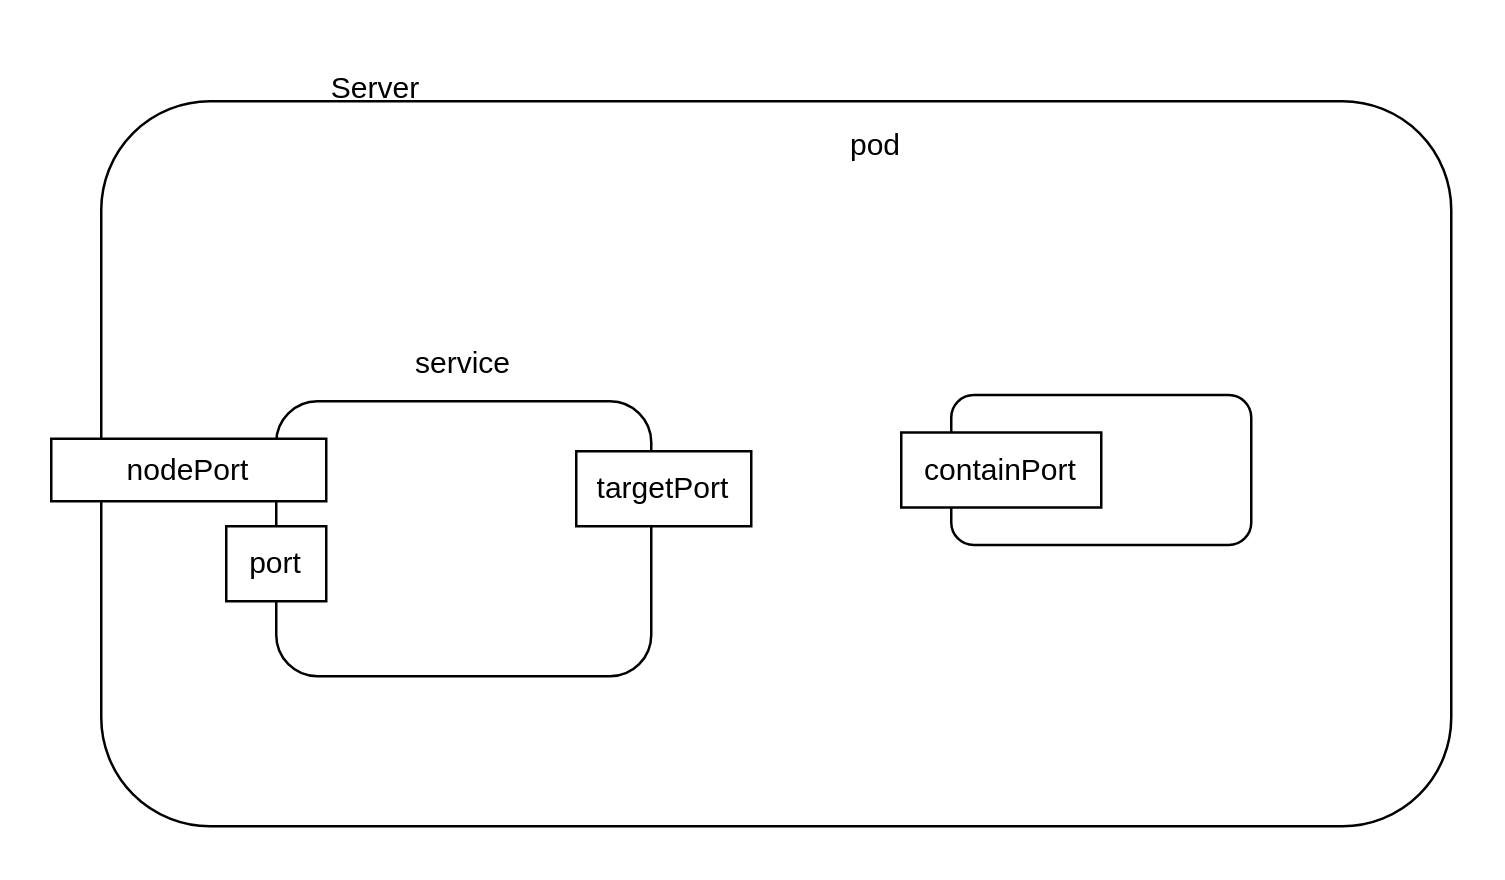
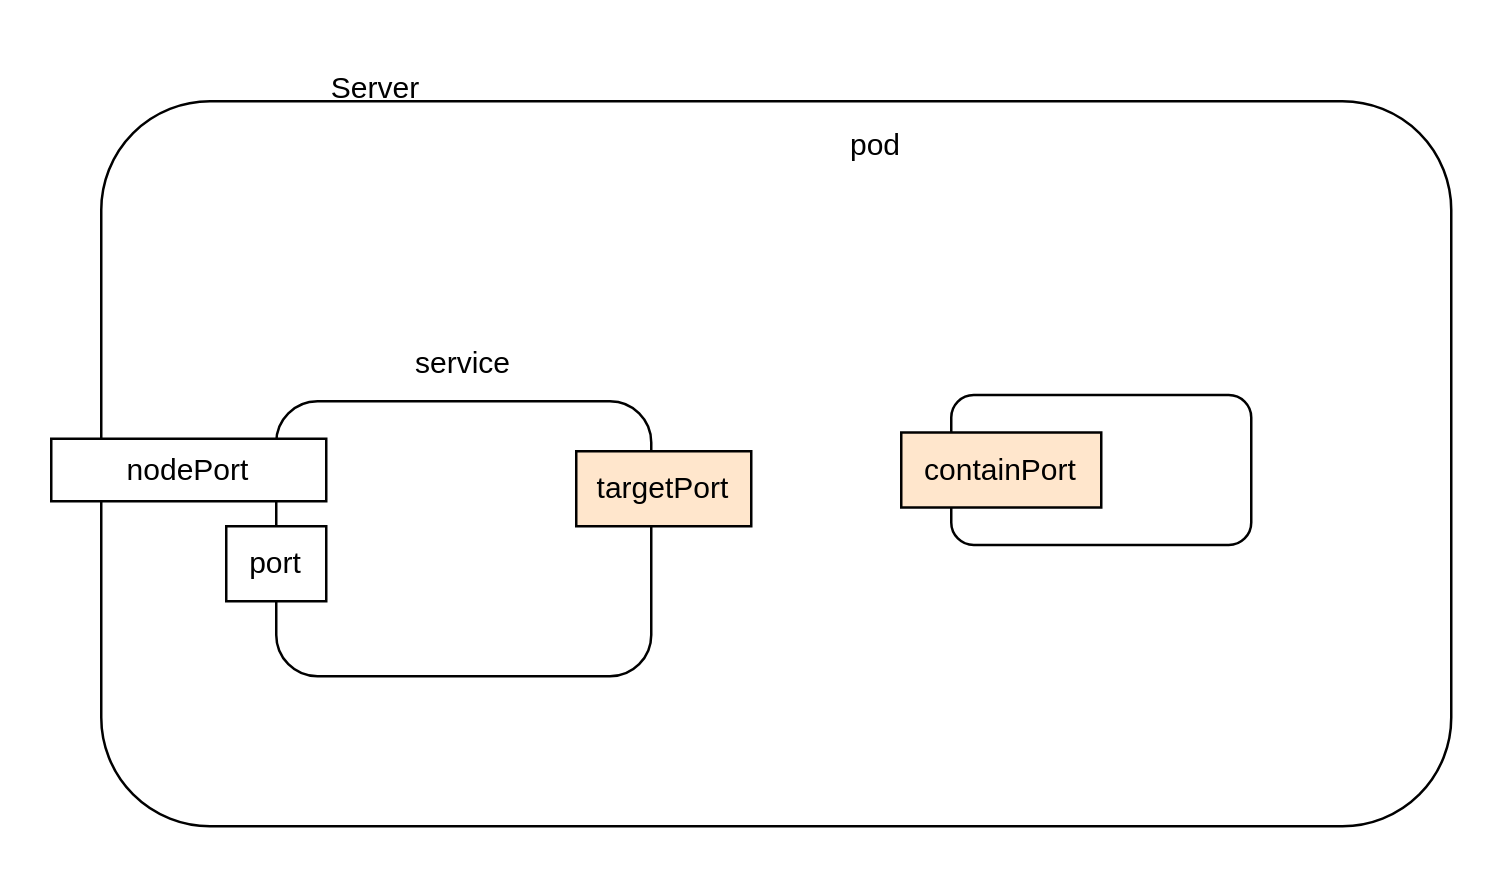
node "containPort": fillcolor #ffffff -> #ffe6cc
node "targetPort": fillcolor #ffffff -> #ffe6cc
